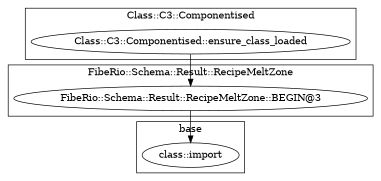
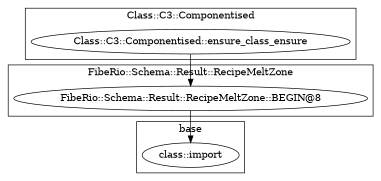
node "Class::C3::Componentised::ensure_class_loaded": label "Class::C3::Componentised::ensure_class_loaded" -> "Class::C3::Componentised::ensure_class_ensure"
node "FibeRio::Schema::Result::RecipeMeltZone::BEGIN@3": label "FibeRio::Schema::Result::RecipeMeltZone::BEGIN@3" -> "FibeRio::Schema::Result::RecipeMeltZone::BEGIN@8"
